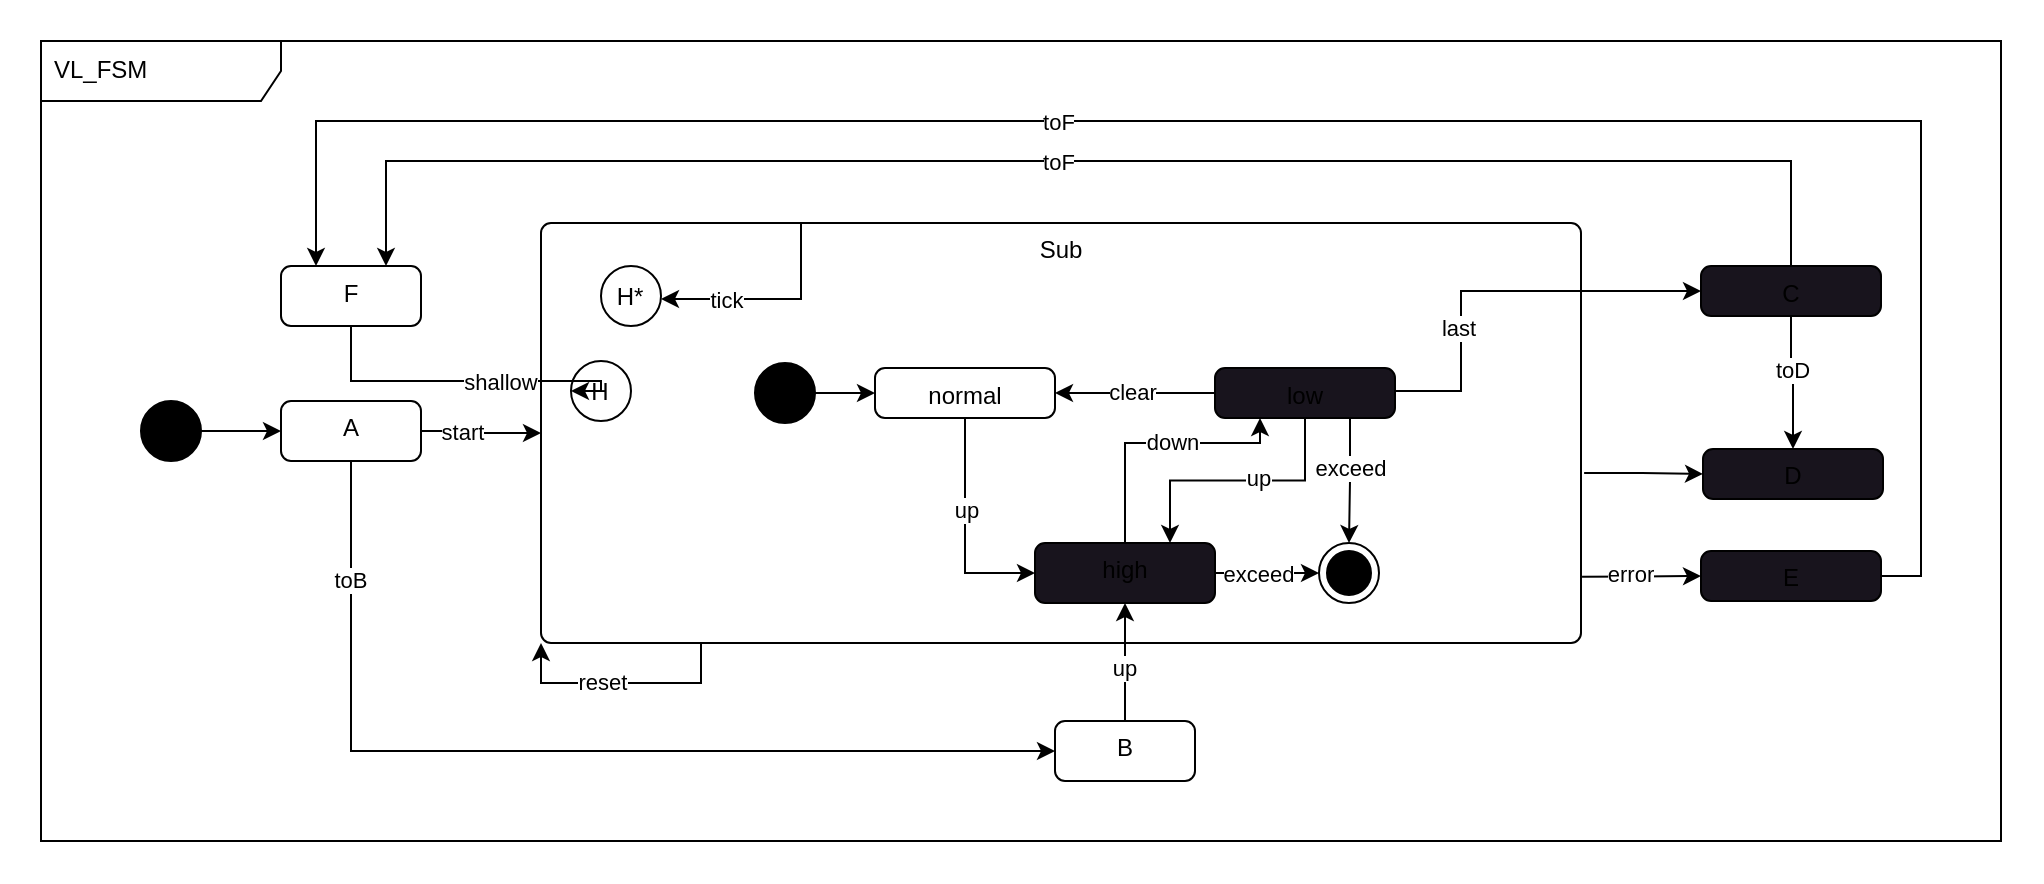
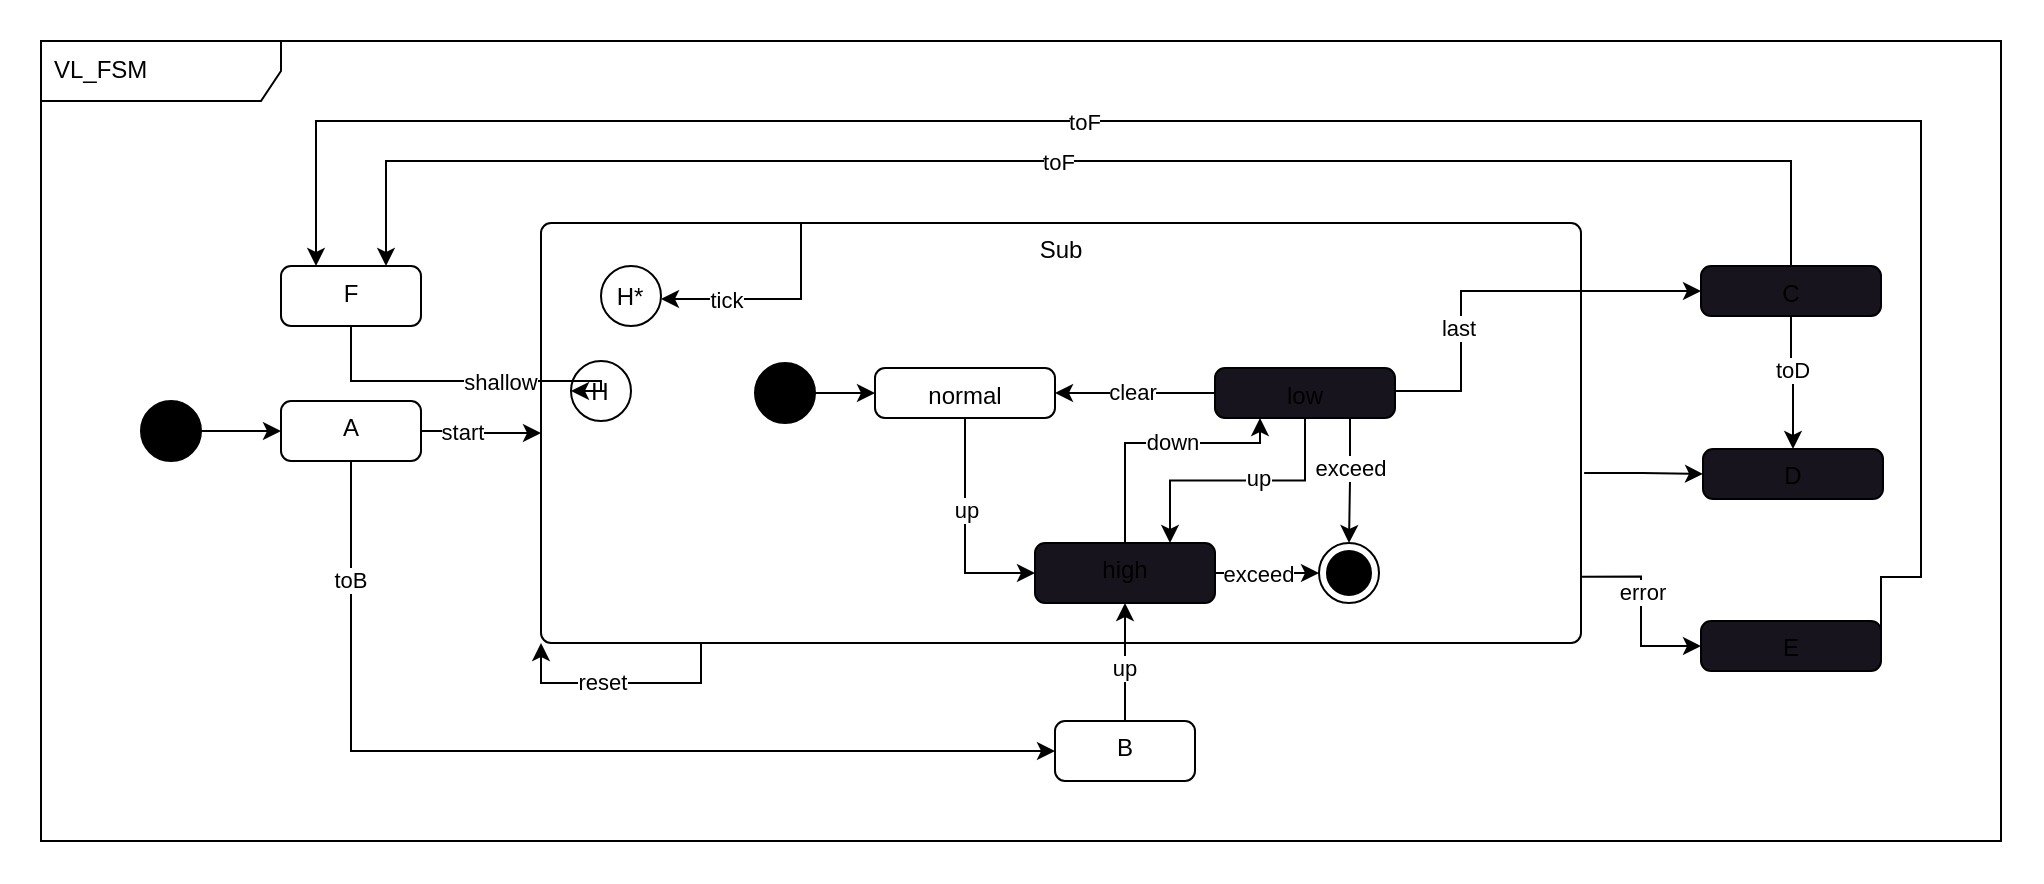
node "E": moved (1791, 576) -> (1791, 646)
